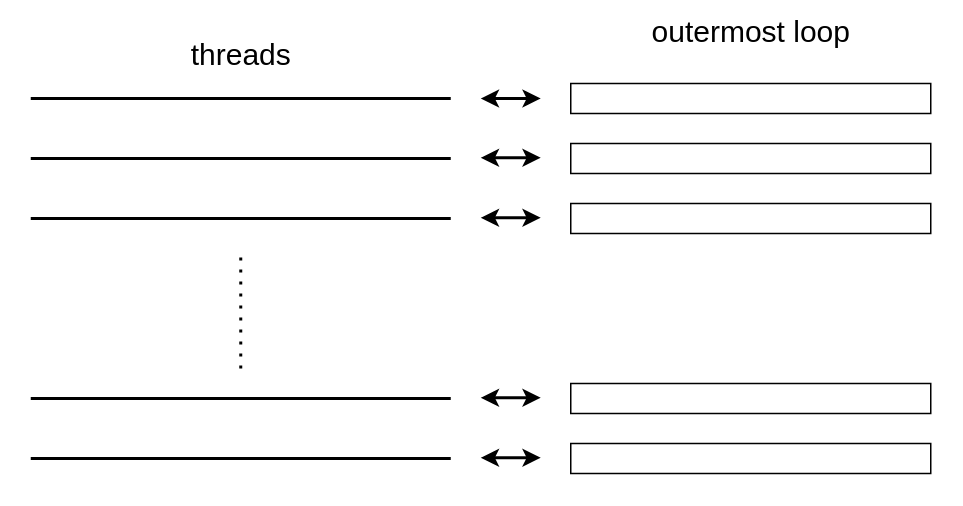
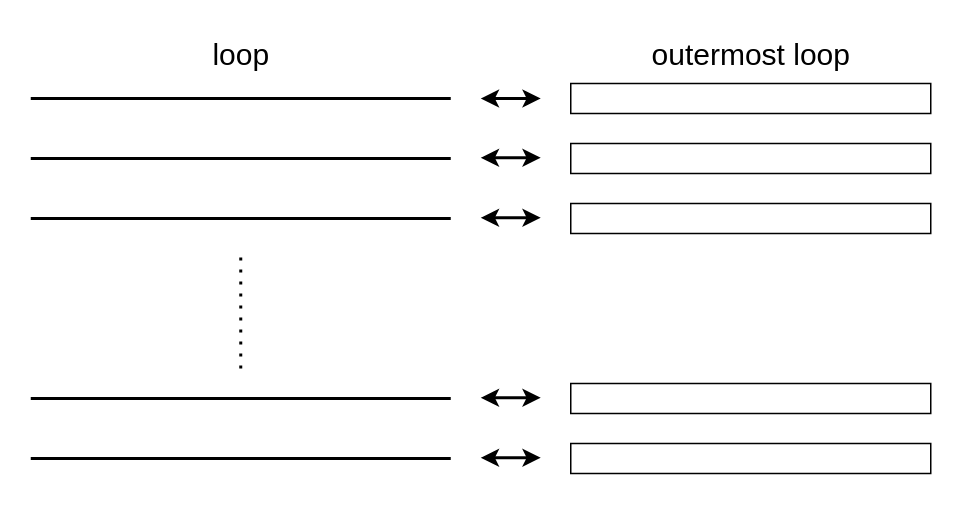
node "outermost loop": moved (751, 31) -> (751, 53)
node "threads": label "threads" -> "loop"
